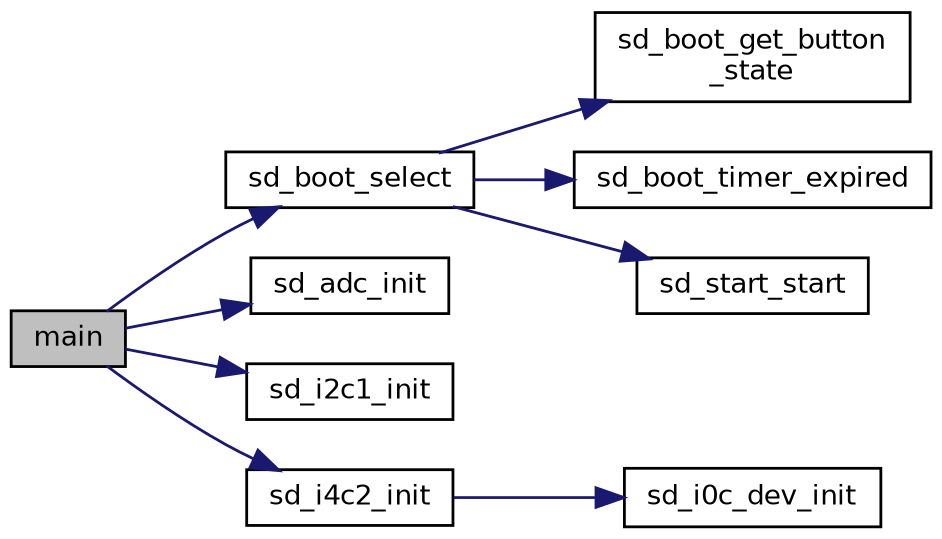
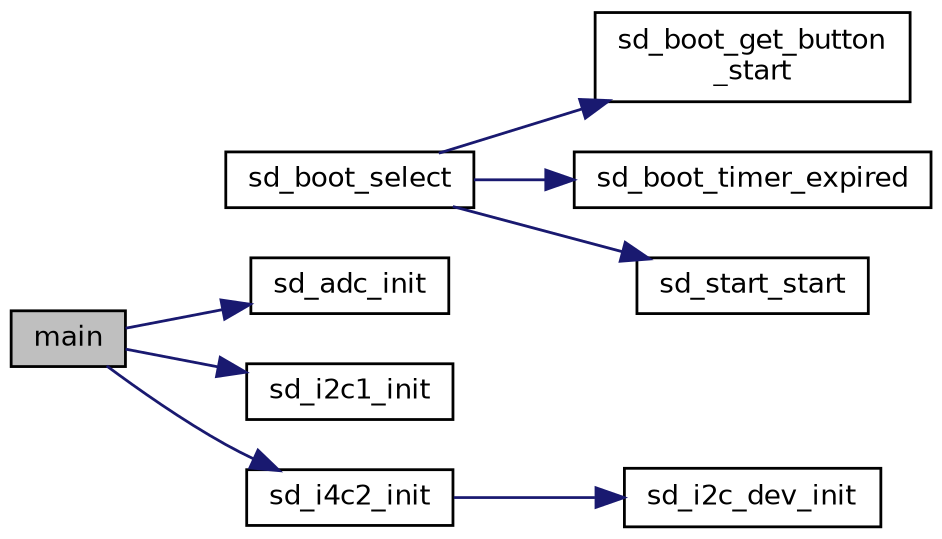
node "sd_boot_get_button _state": label "sd_boot_get_button _state" -> "sd_boot_get_button _start"
edge "main" -> "sd_boot_select": removed
node "sd_i0c_dev_init": label "sd_i0c_dev_init" -> "sd_i2c_dev_init"
